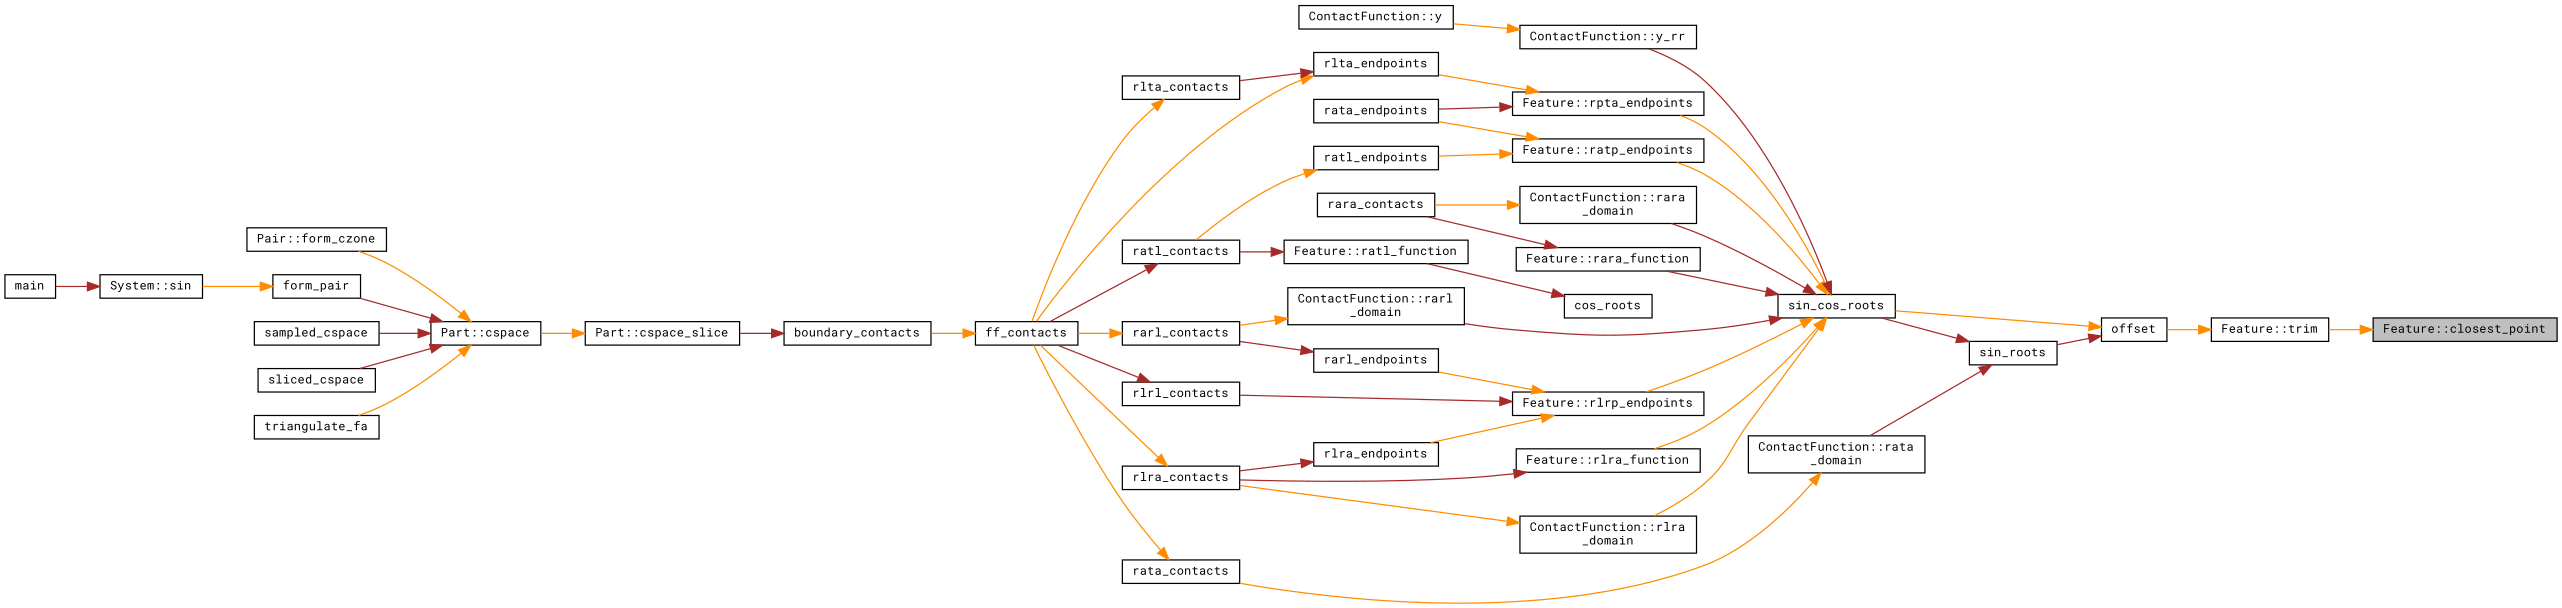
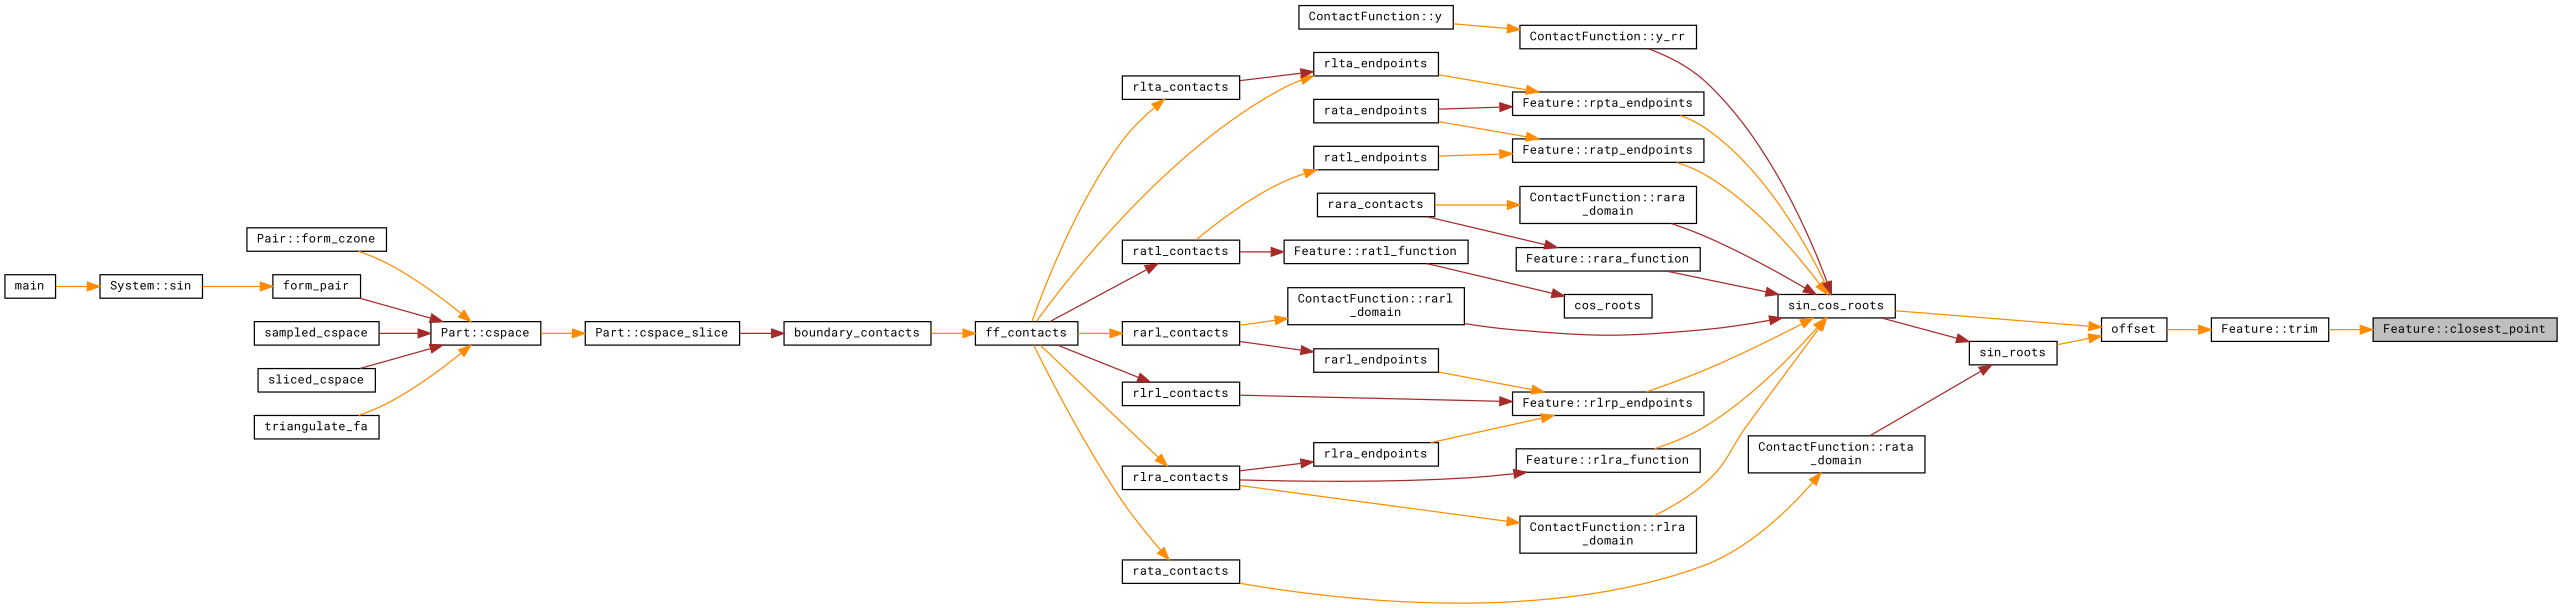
edge "main" -> "System::sin": color brown -> darkorange
edge "sin_roots" -> "offset": color brown -> darkorange
